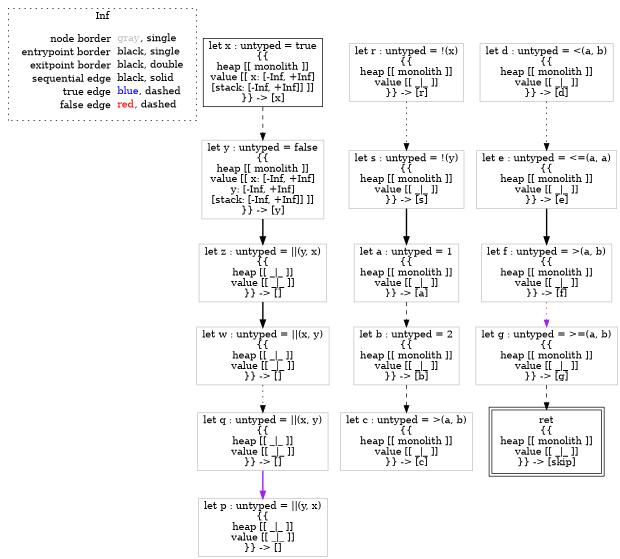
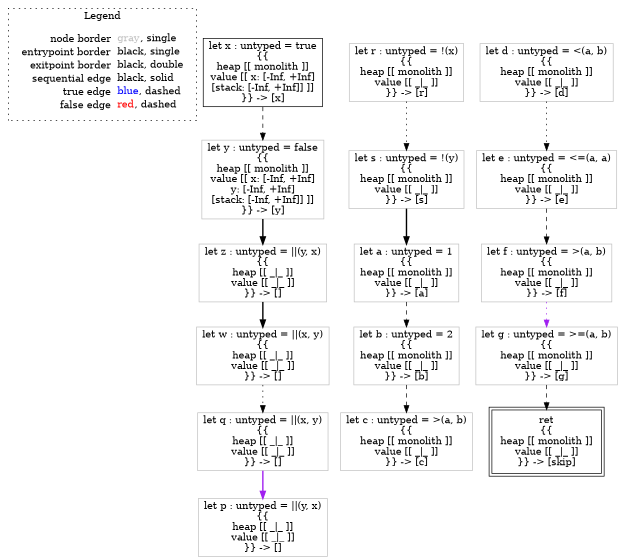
cluster "Inf": label "Inf" -> "Legend"
edge "let e : untyped = <=(a, a)" -> "let f : untyped = >(a, b)": style bold -> dashed
